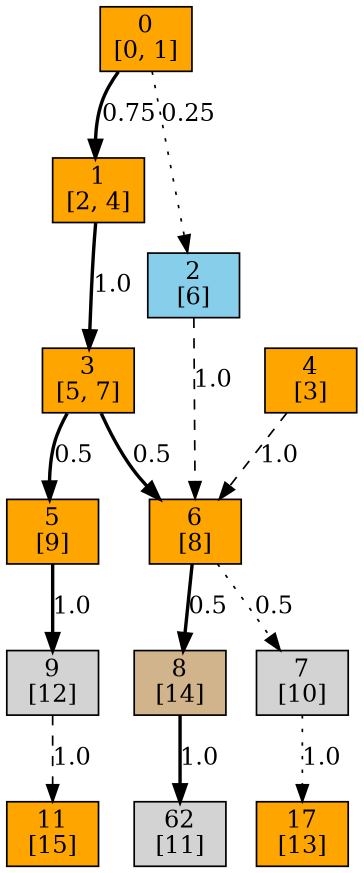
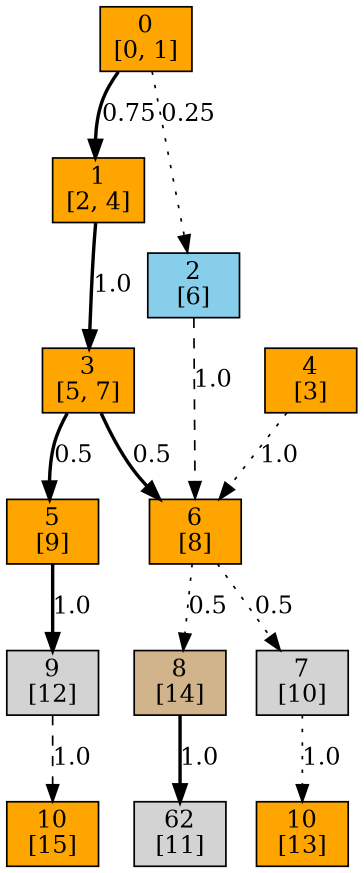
edge "4 [3]" -> "6 [8]": style dashed -> dotted
edge "6 [8]" -> "8 [14]": style bold -> dotted
node "11 [15]": label "11 [15]" -> "10 [15]"
node "17 [13]": label "17 [13]" -> "10 [13]"
